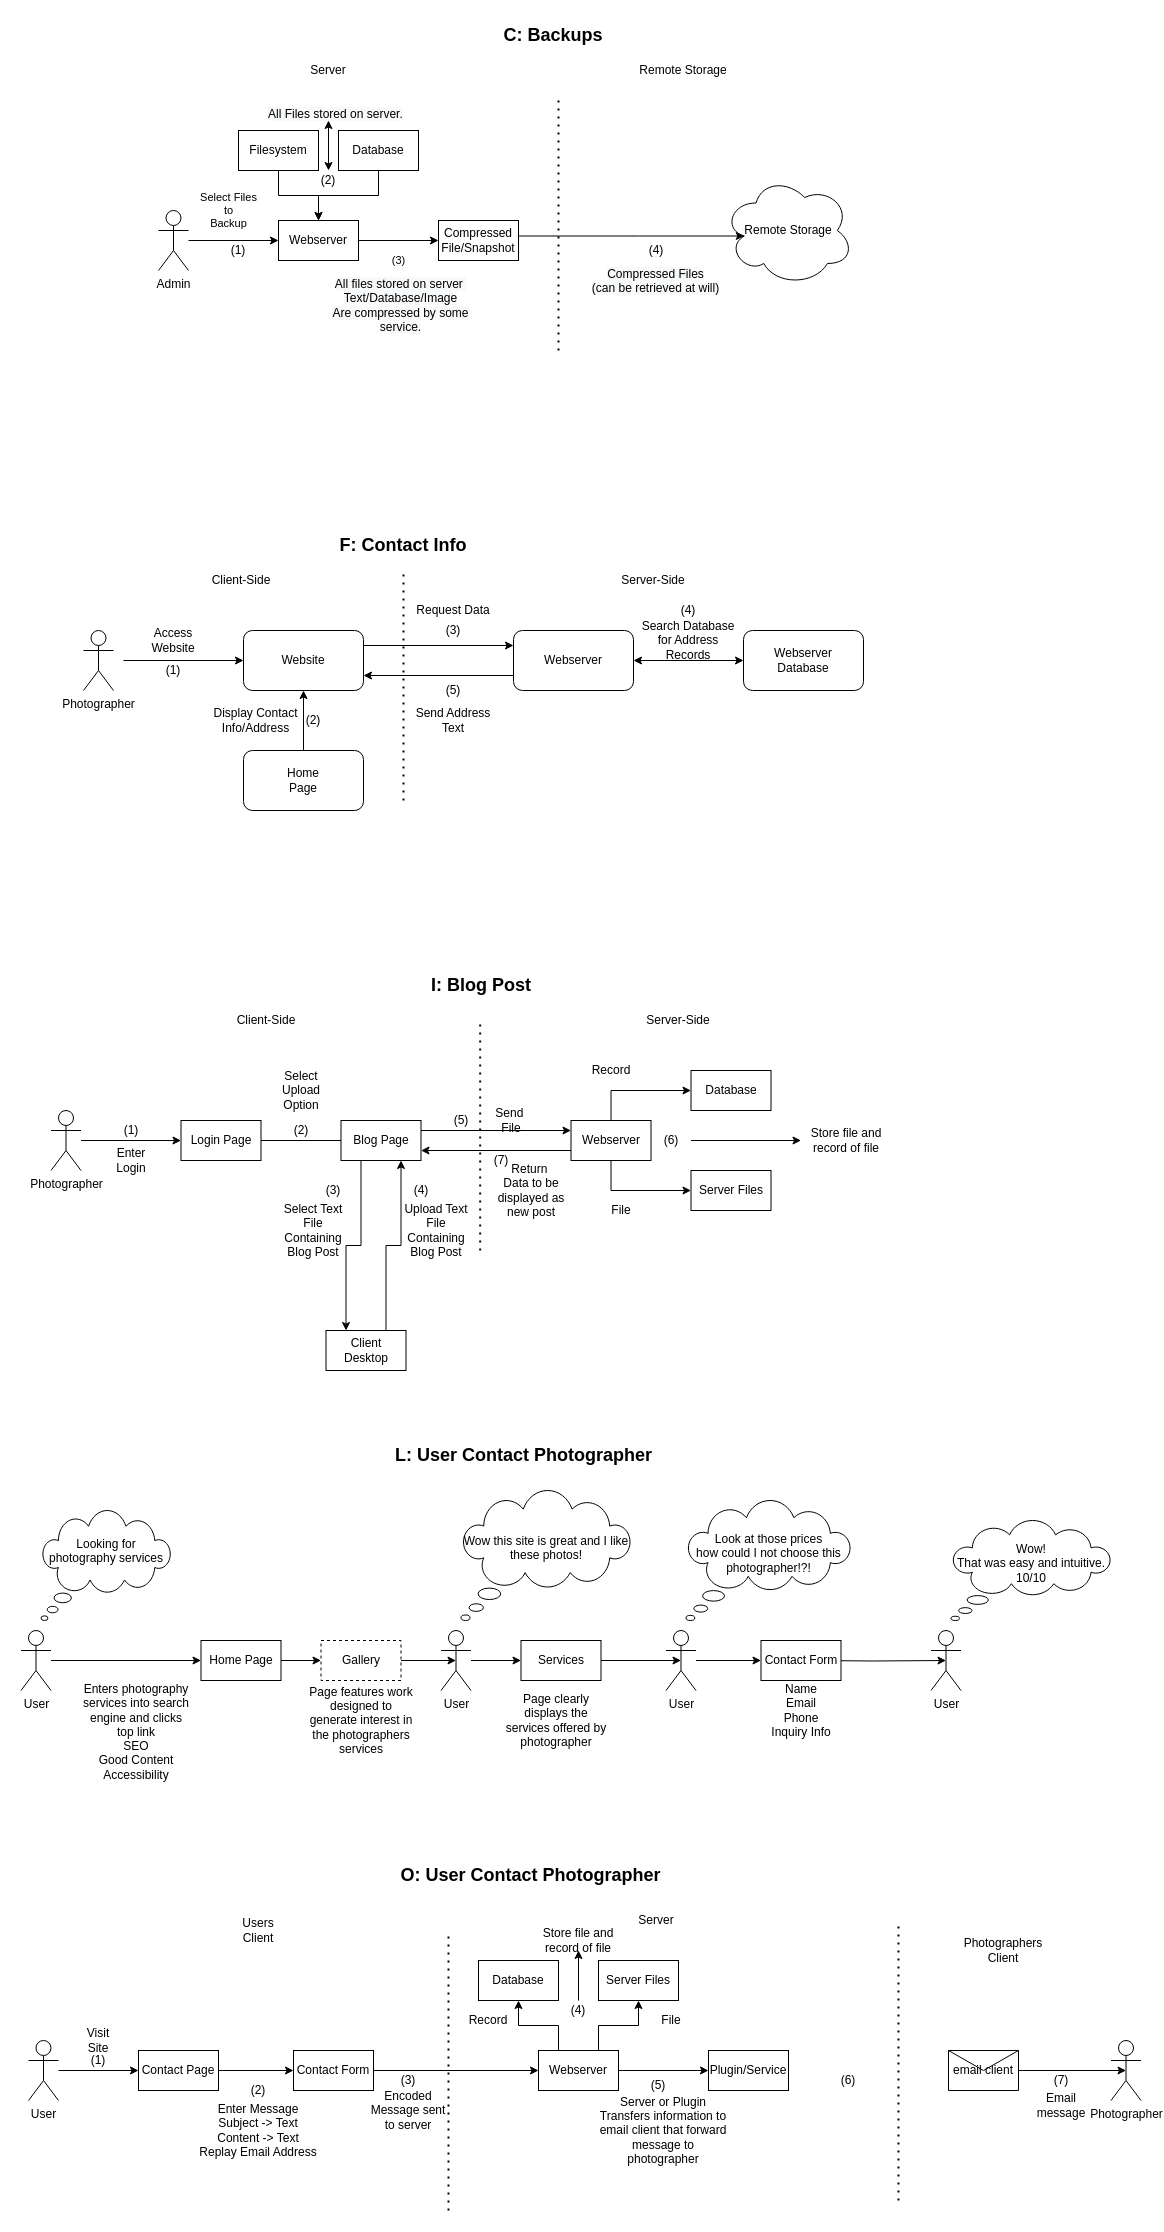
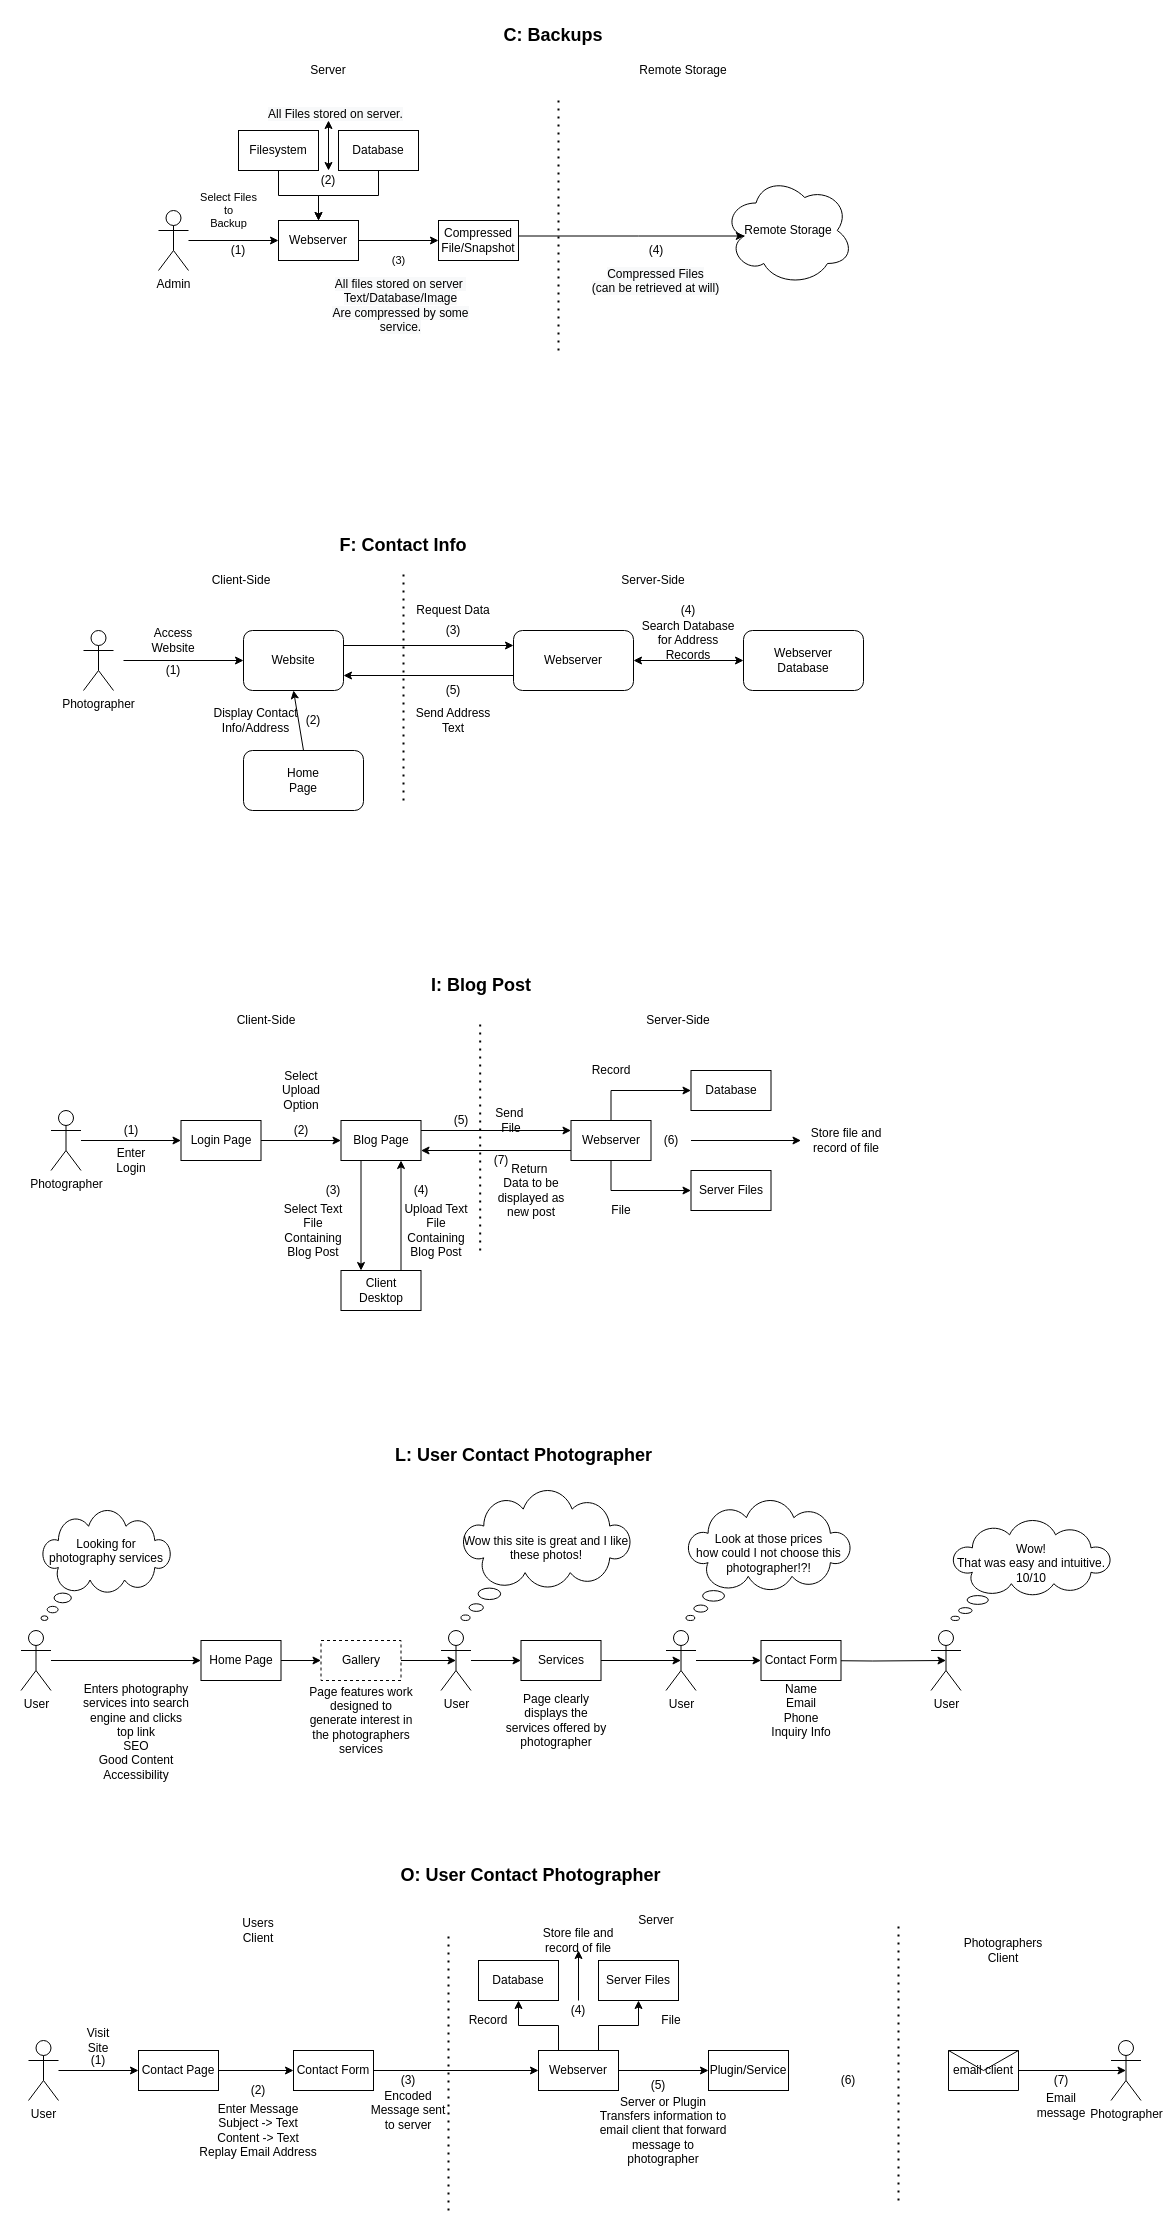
node "Website": size 120x60 -> 100x60
edge "Login Page" -- "Blog Page": arrowhead none -> classic
node "Client Desktop": moved (366, 1351) -> (381, 1291)
